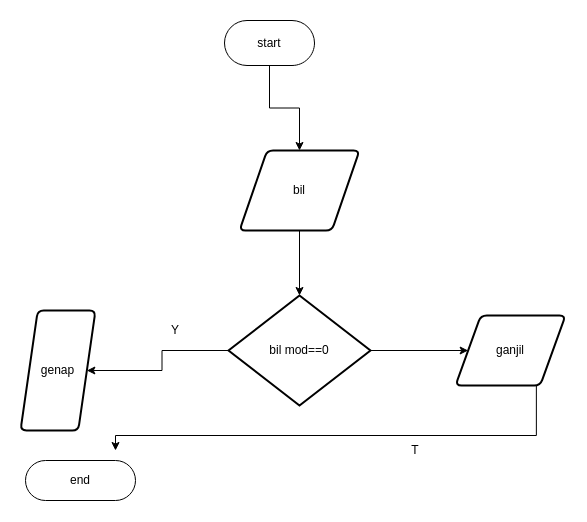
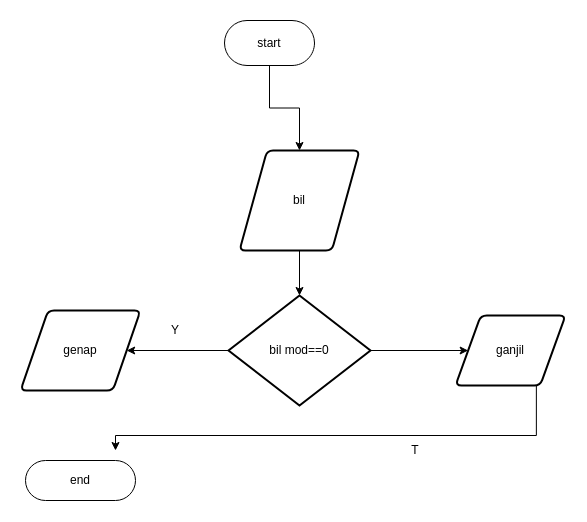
node "bil": size 120x80 -> 120x100
node "genap": size 75x120 -> 120x80
